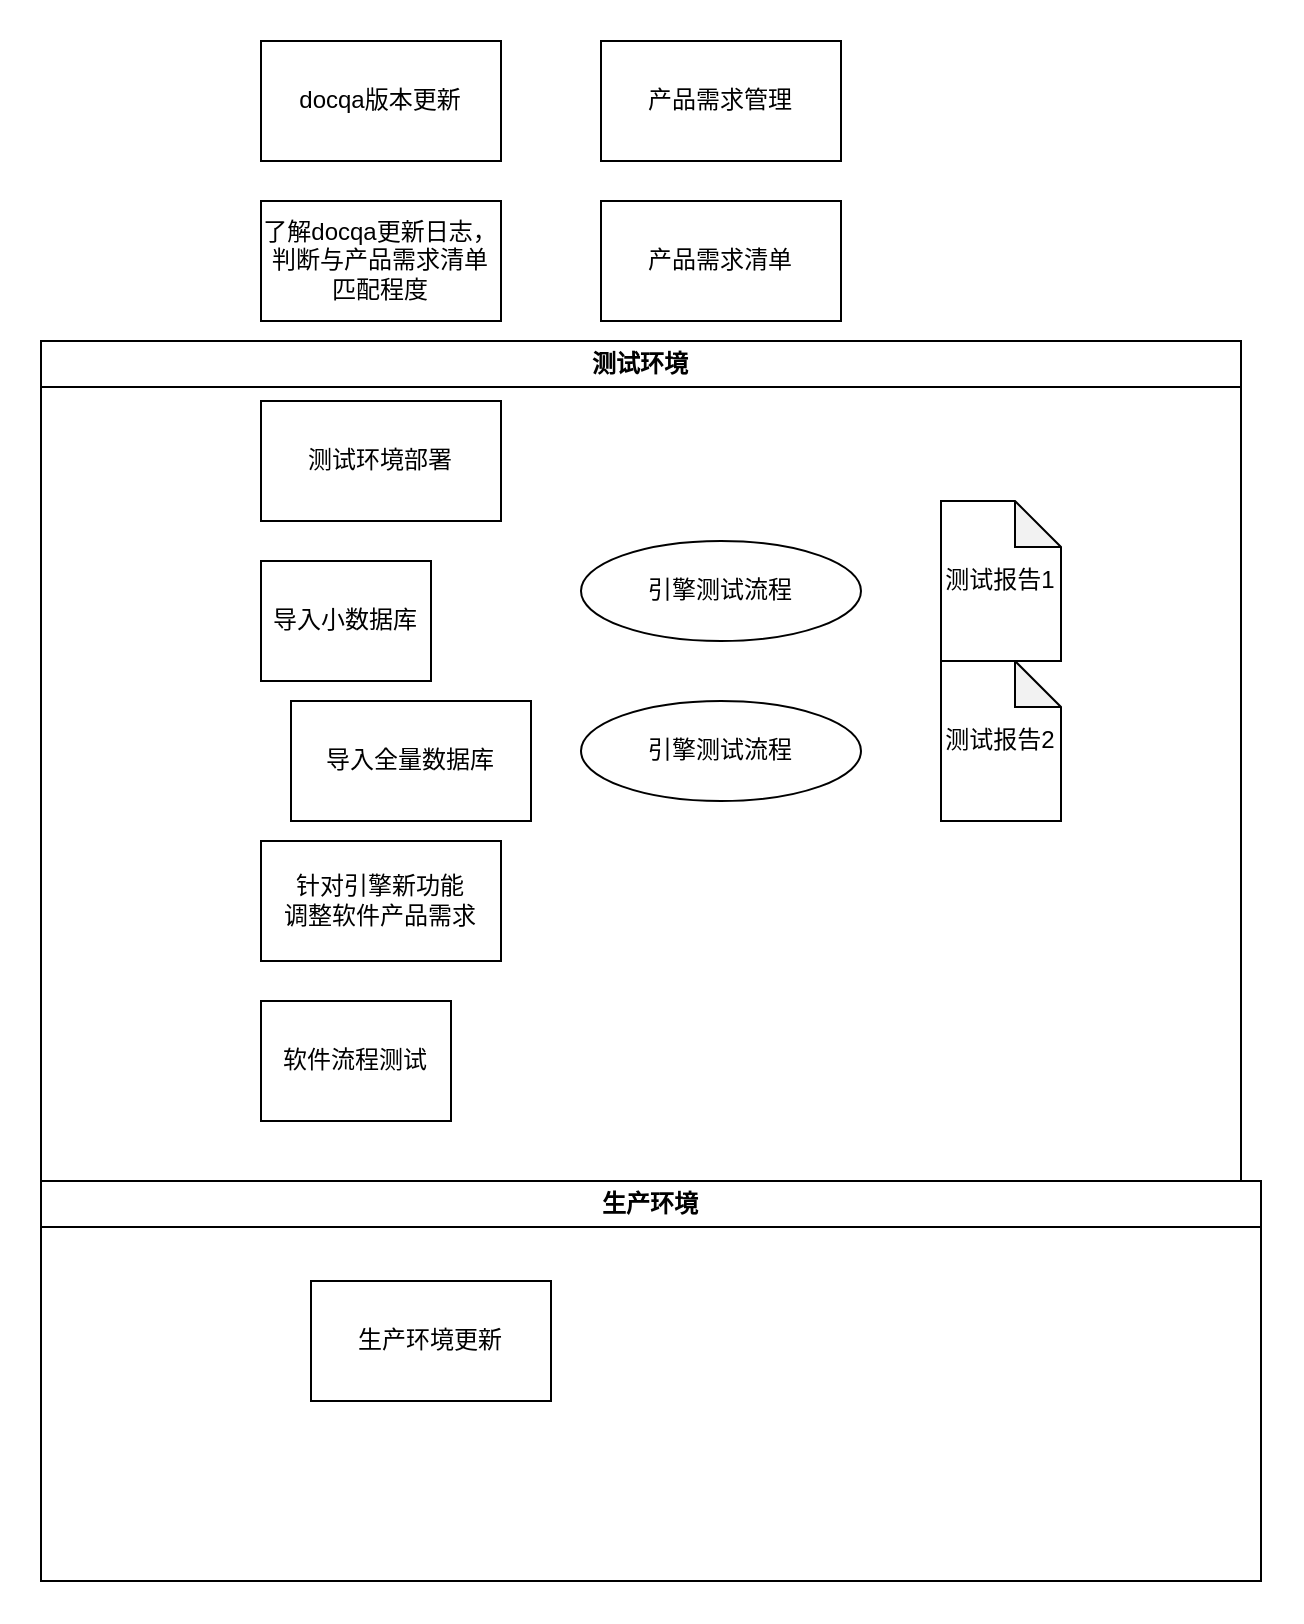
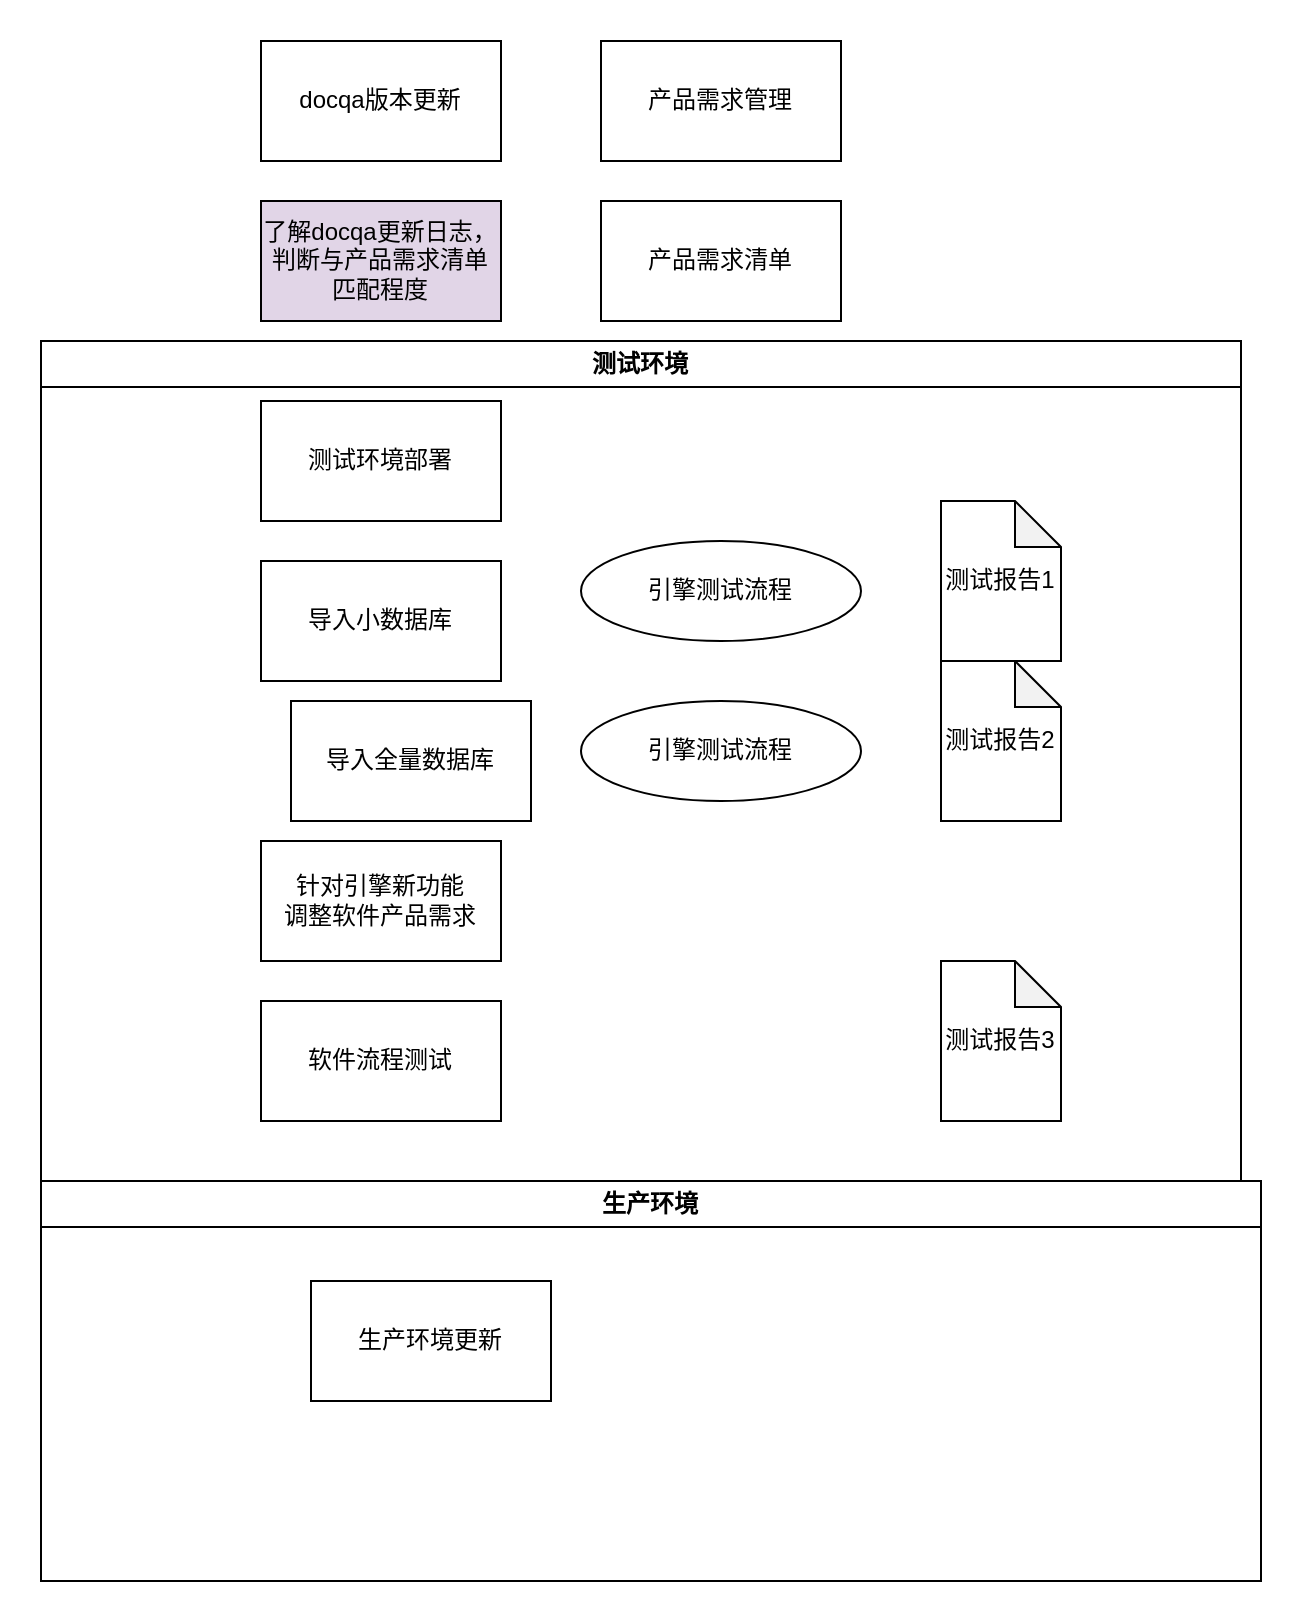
node "了解docqa更新日志，判断与产品需求清单匹配程度": fillcolor #ffffff -> #e1d5e7
node "导入小数据库": size 170x120 -> 240x120
node "测试报告3": added
node "软件流程测试": size 190x120 -> 240x120
